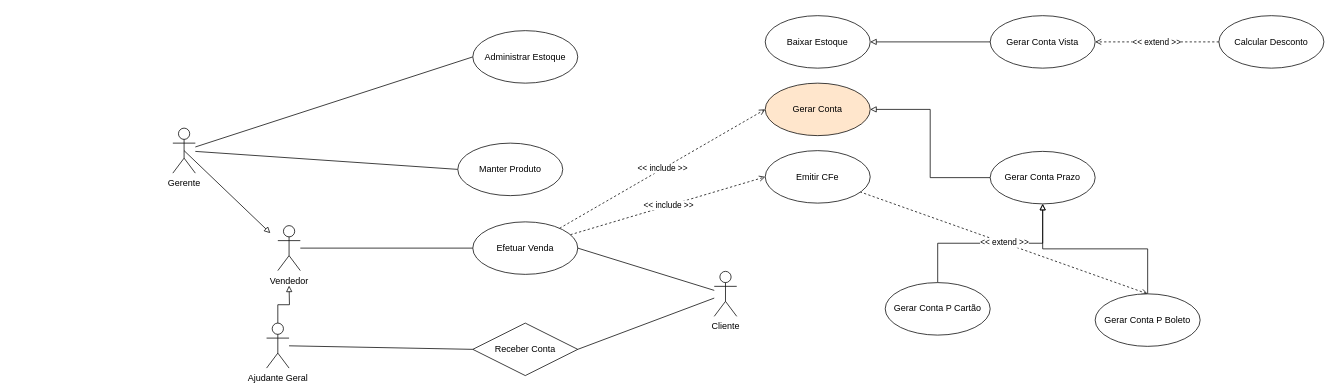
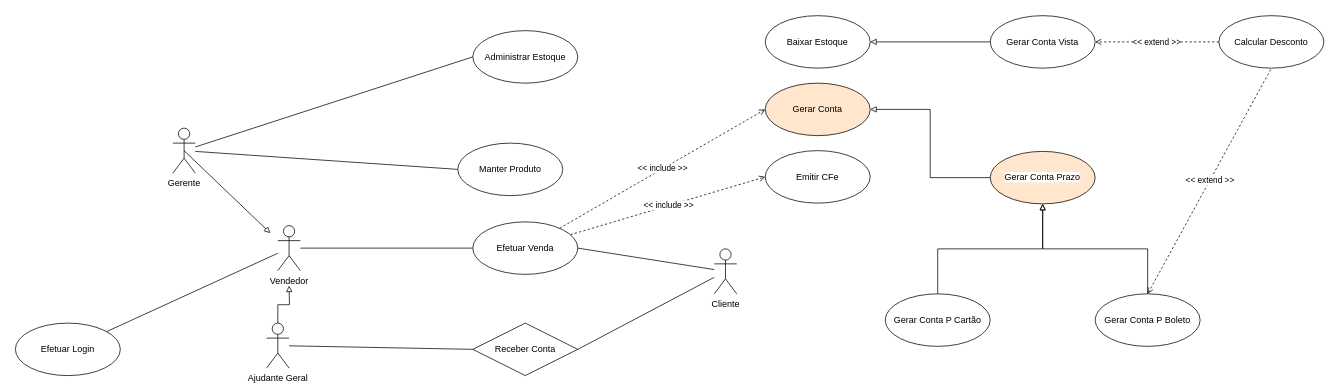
node "Gerar Conta Prazo": fillcolor #ffffff -> #ffe6cc
edge "Emitir CFe" -> "Gerar Conta P Boleto": now "Calcular Desconto" -> "Gerar Conta P Boleto"
edge "Vendedor" -- "Efetuar Login": added
node "Cliente": moved (726, 294) -> (726, 271)
node "Gerar Conta P Cartão": moved (938, 309) -> (938, 320)
node "Efetuar Login": added
